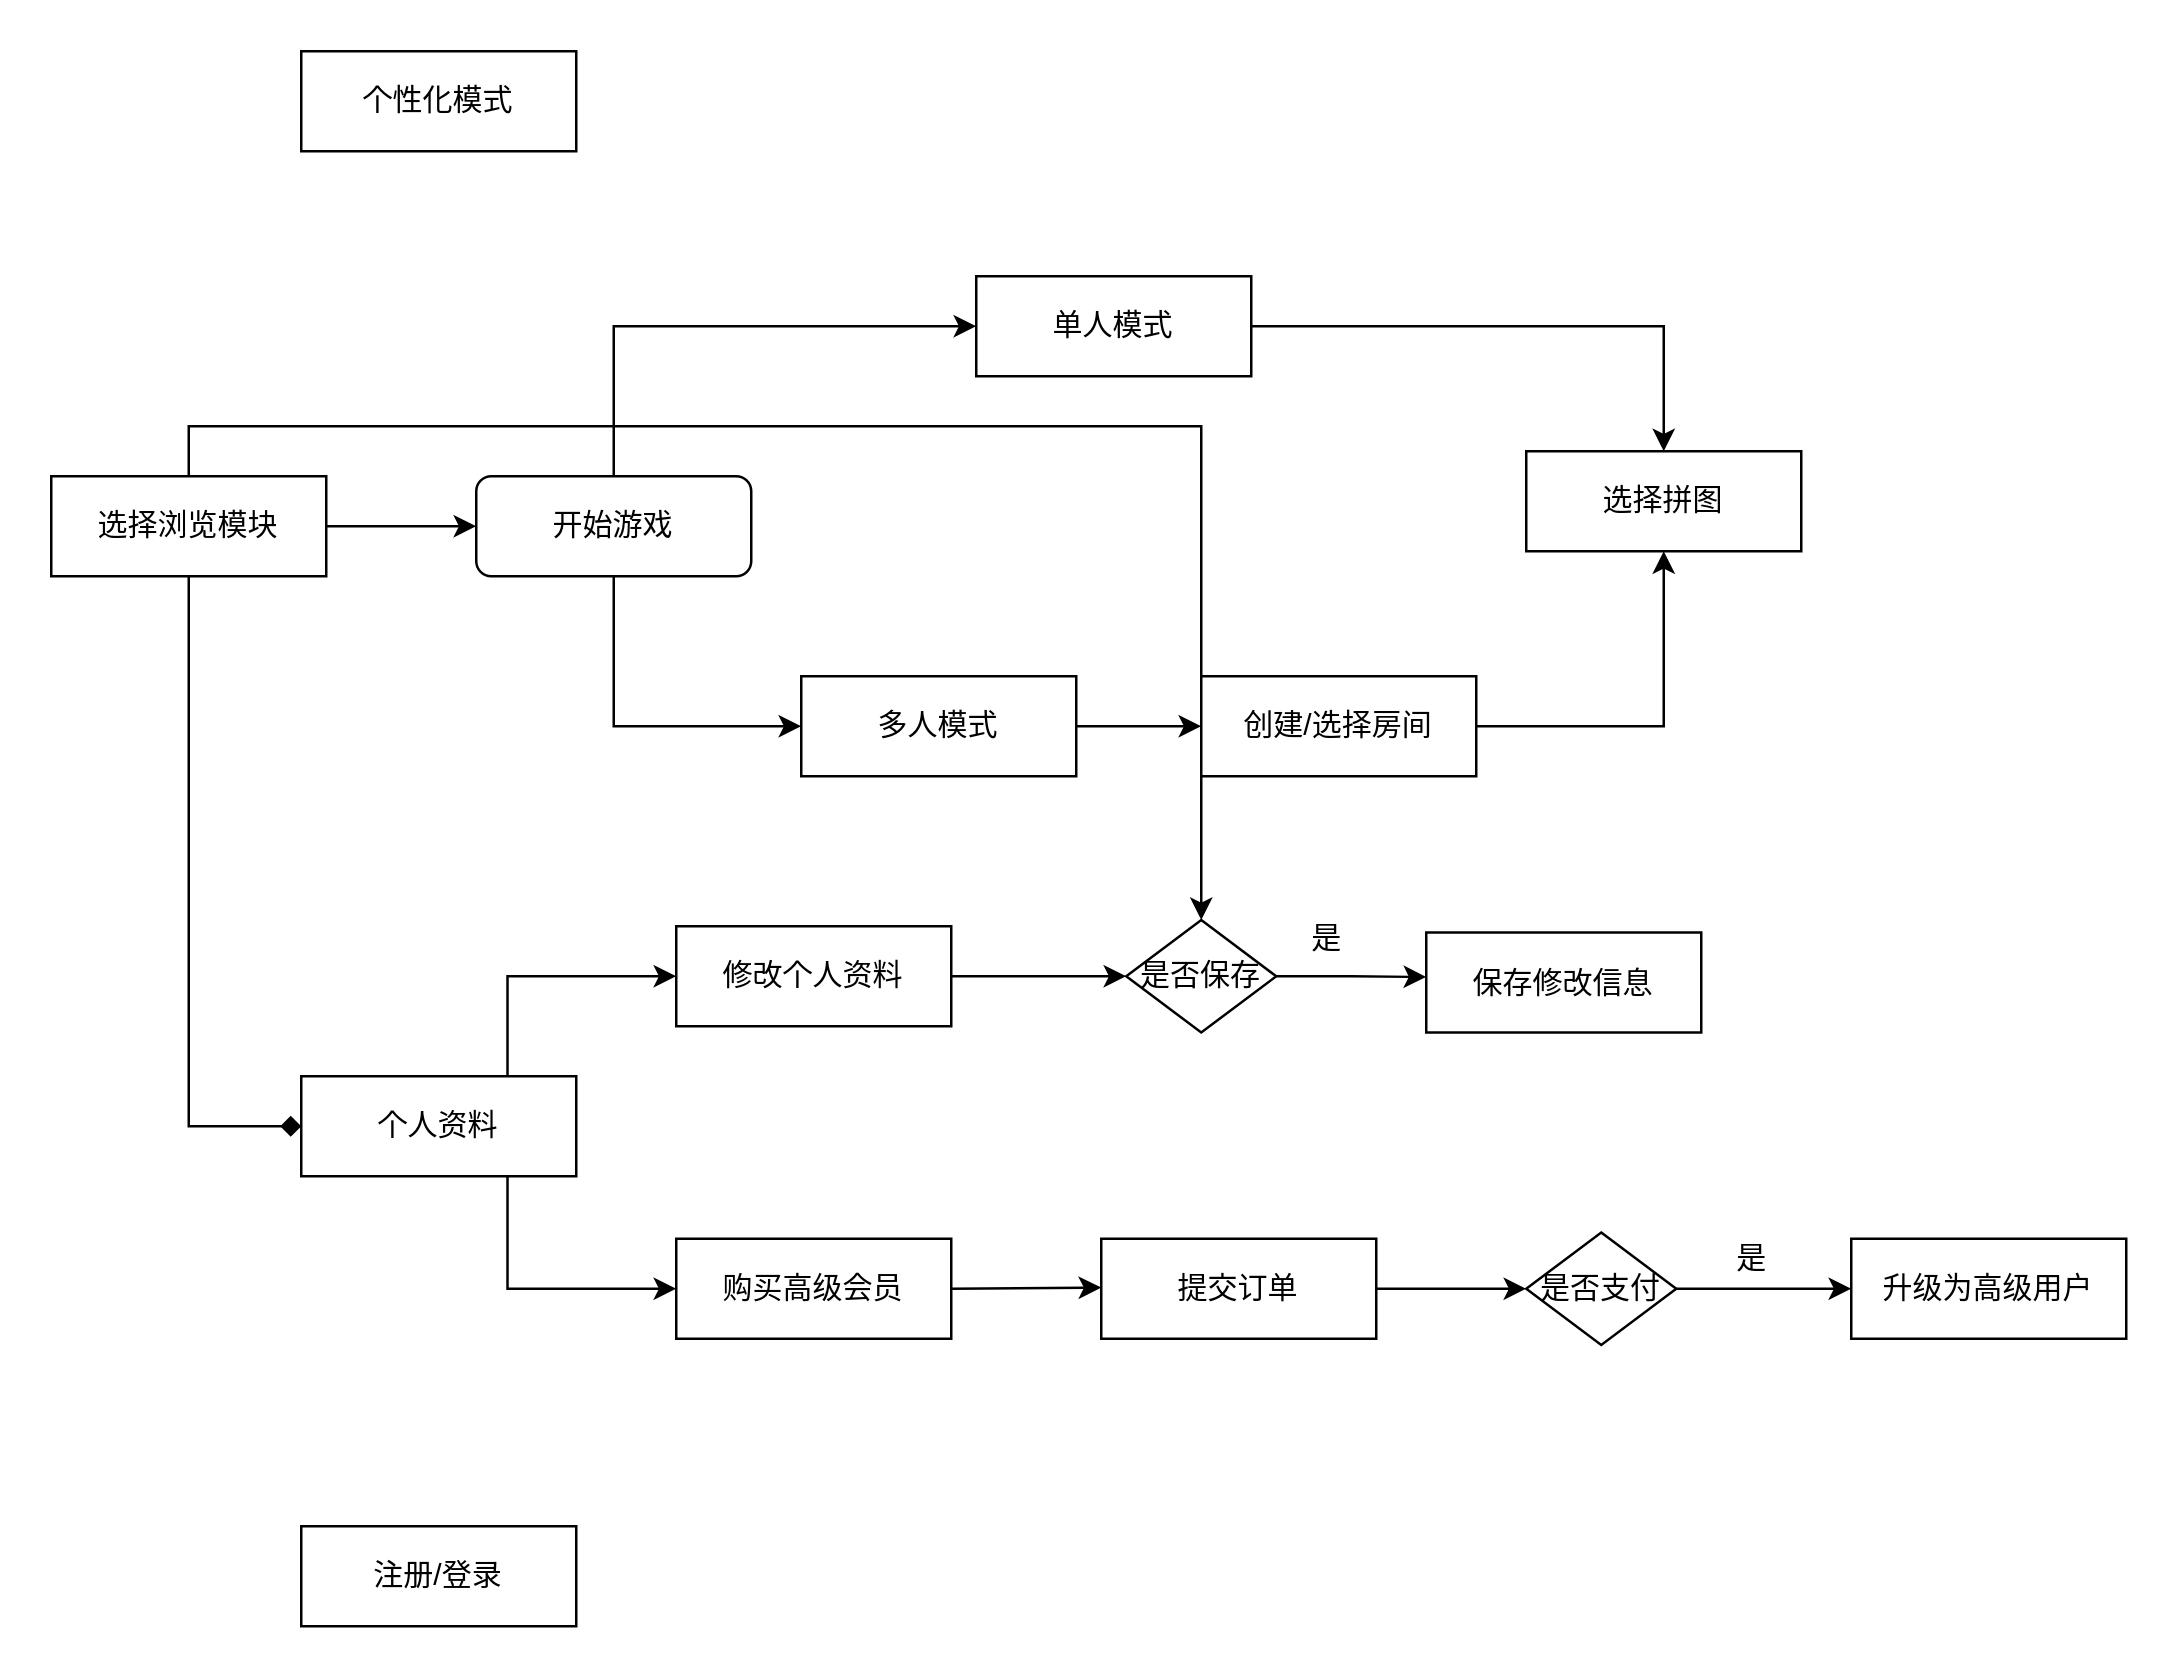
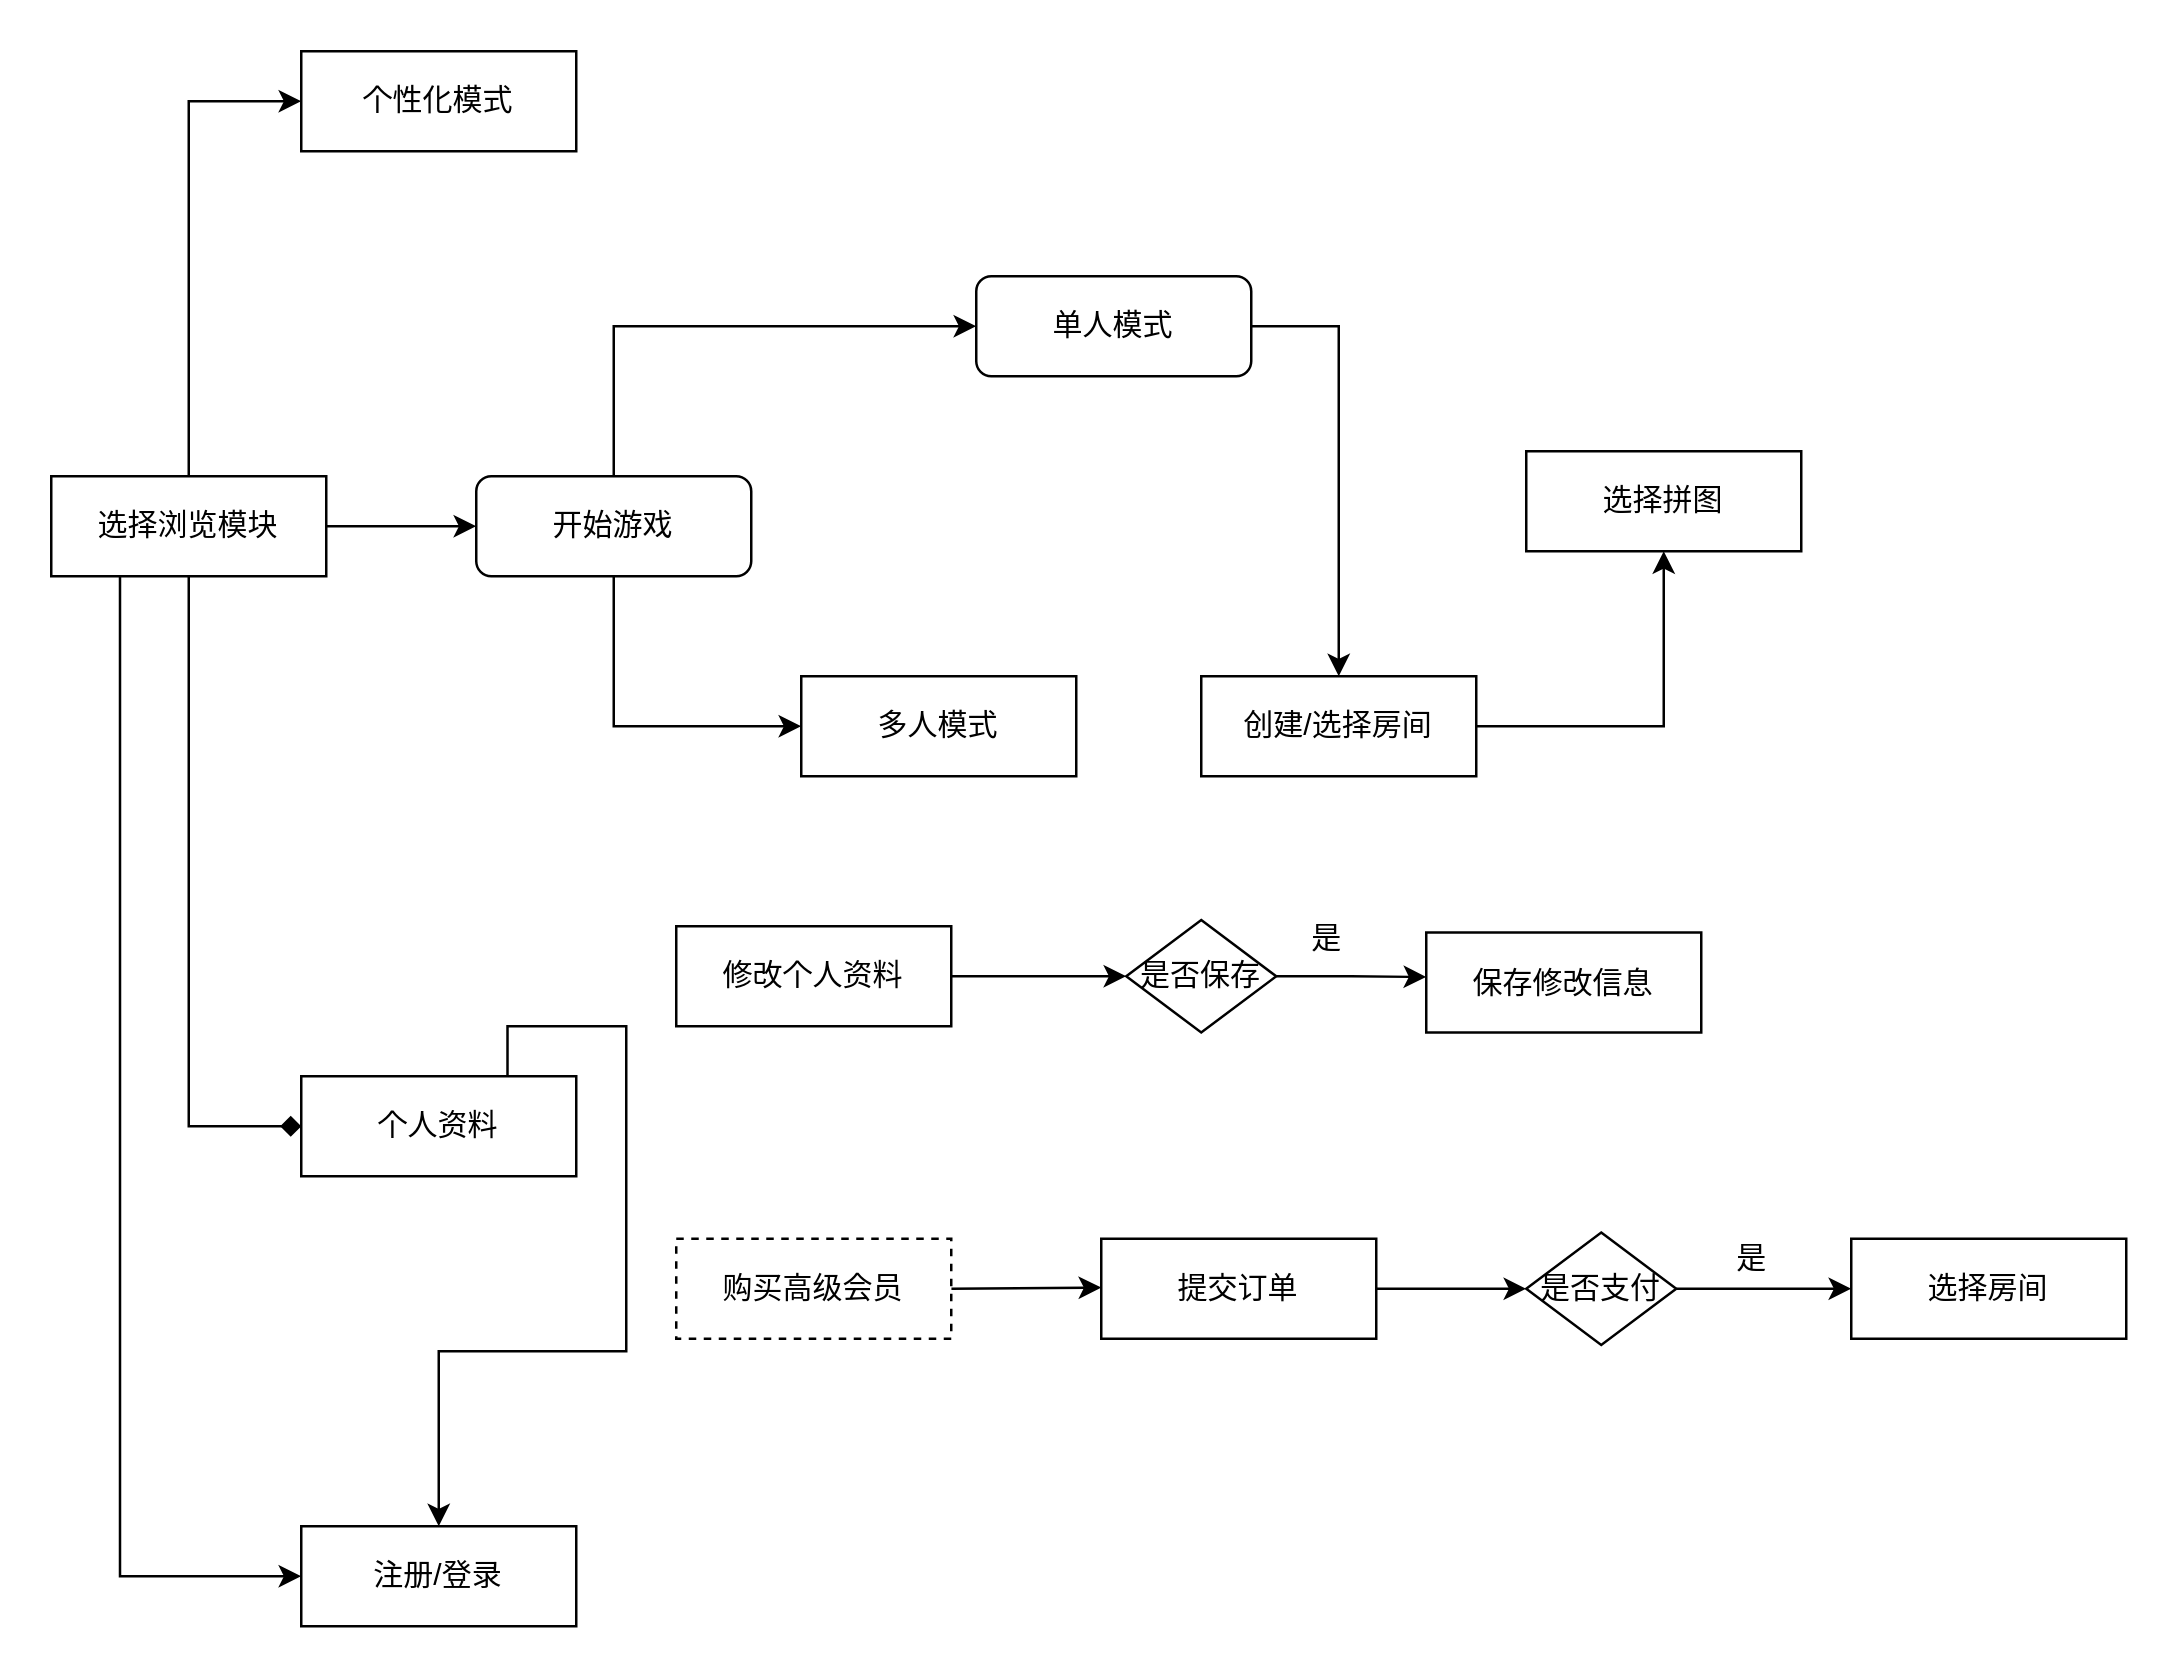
node "单人模式": shape rectangle -> rounded rectangle
edge "单人模式" -> "选择拼图": now "单人模式" -> "创建/选择房间"
edge "选择浏览模块" -> "是否保存": now "选择浏览模块" -> "个性化模式"
edge "多人模式" -> "创建/选择房间": removed
edge "个人资料" -> "修改个人资料": now "个人资料" -> "注册/登录"
edge "选择浏览模块" -> "注册/登录": added
edge "个人资料" -> "购买高级会员": removed
node "购买高级会员": style solid -> dashed
node "升级为高级用户": label "升级为高级用户" -> "选择房间"
